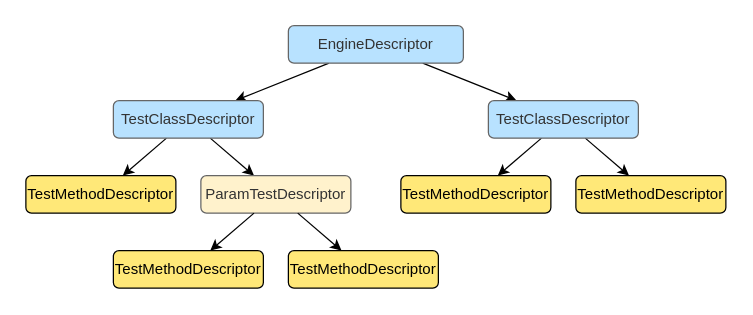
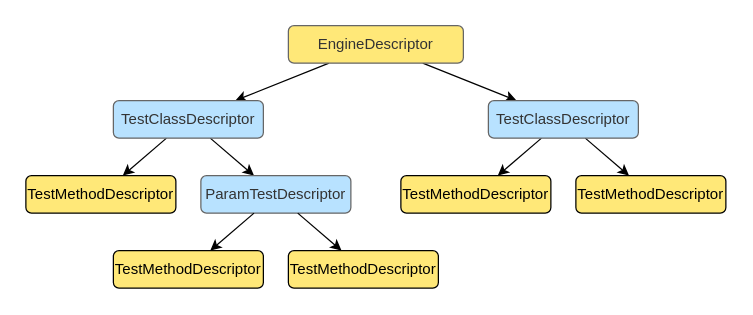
node "EngineDescriptor": fillcolor #b8e2ff -> #ffe878
node "ParamTestDescriptor": fillcolor #fff2cc -> #b8e2ff
